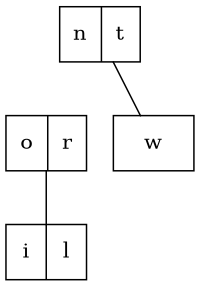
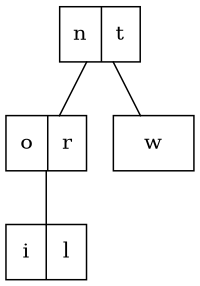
edge "n" -- "o": added
